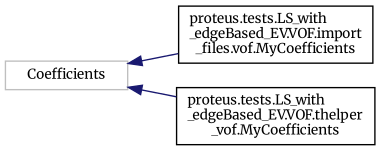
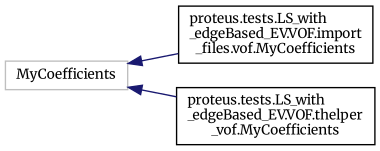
node "Coefficients": label "Coefficients" -> "MyCoefficients"
